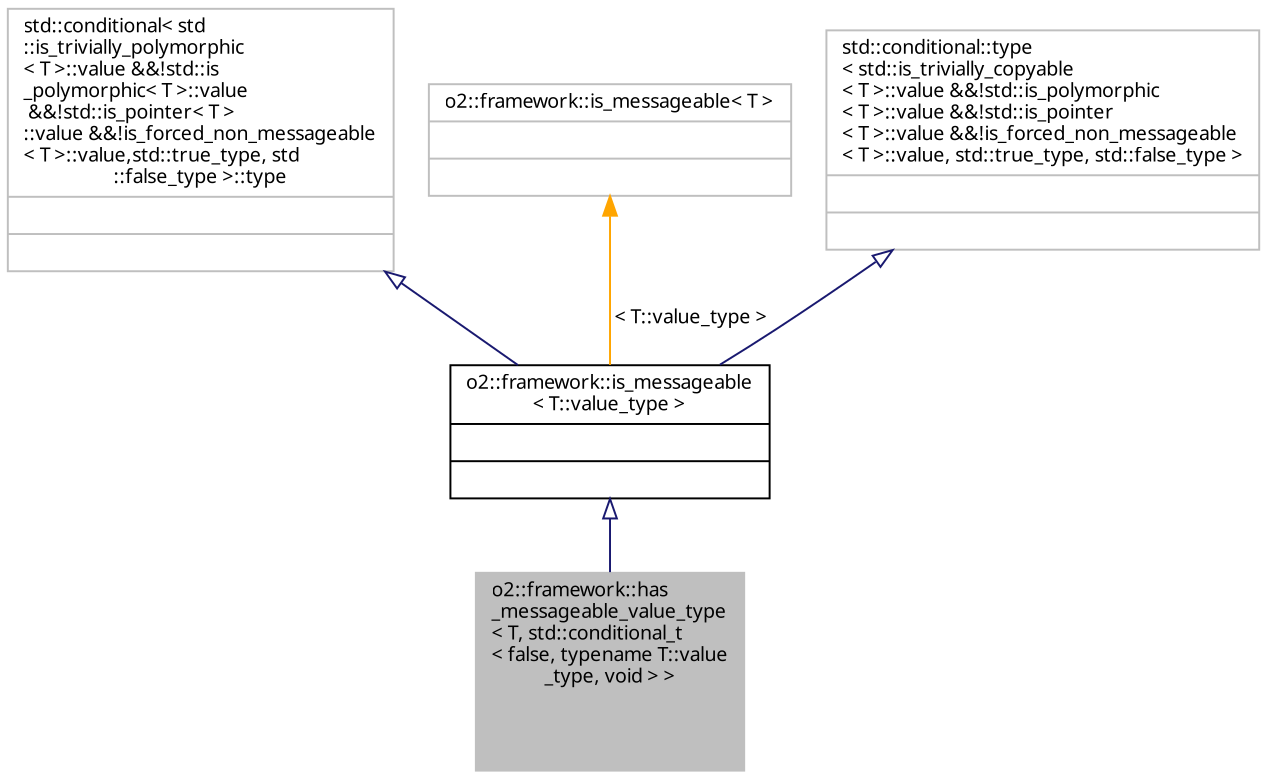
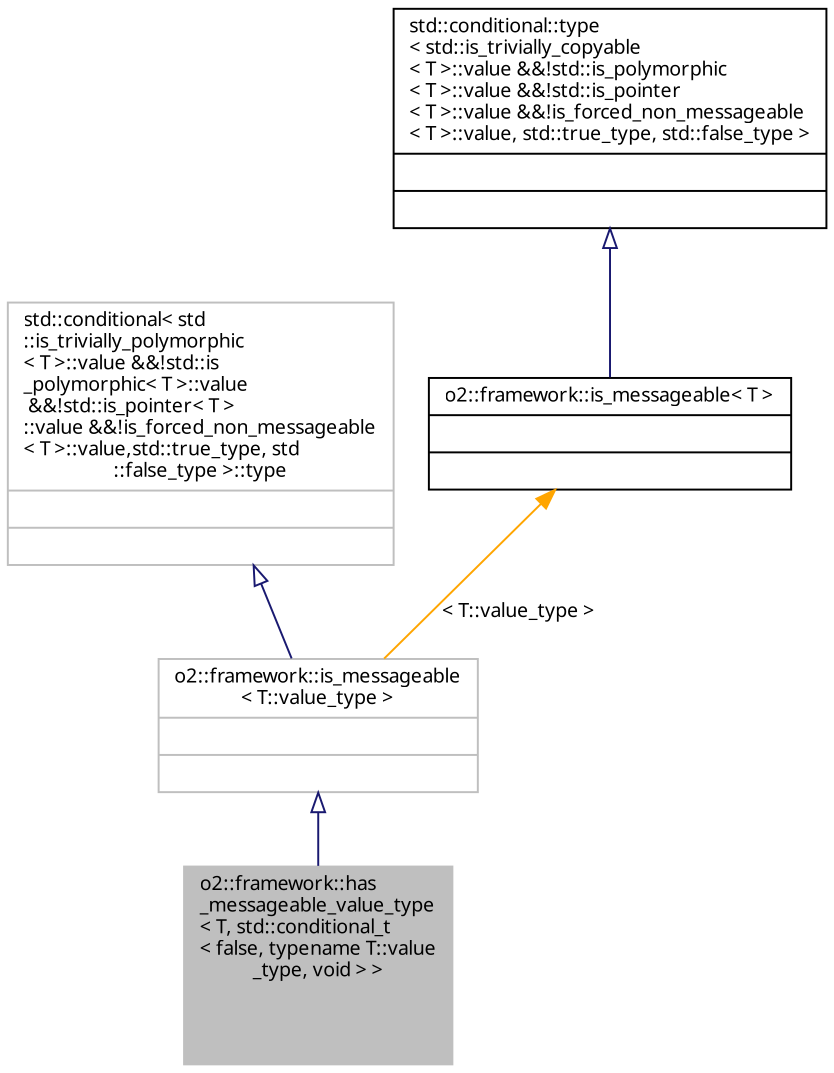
node "o2::framework::is_messageable< T >": color grey75 -> black
node "std::conditional::type": color grey75 -> black
edge "o2::framework::is_messageable" -> "std::conditional::type": now "o2::framework::is_messageable< T >" -> "std::conditional::type"
node "o2::framework::is_messageable": color black -> grey75
